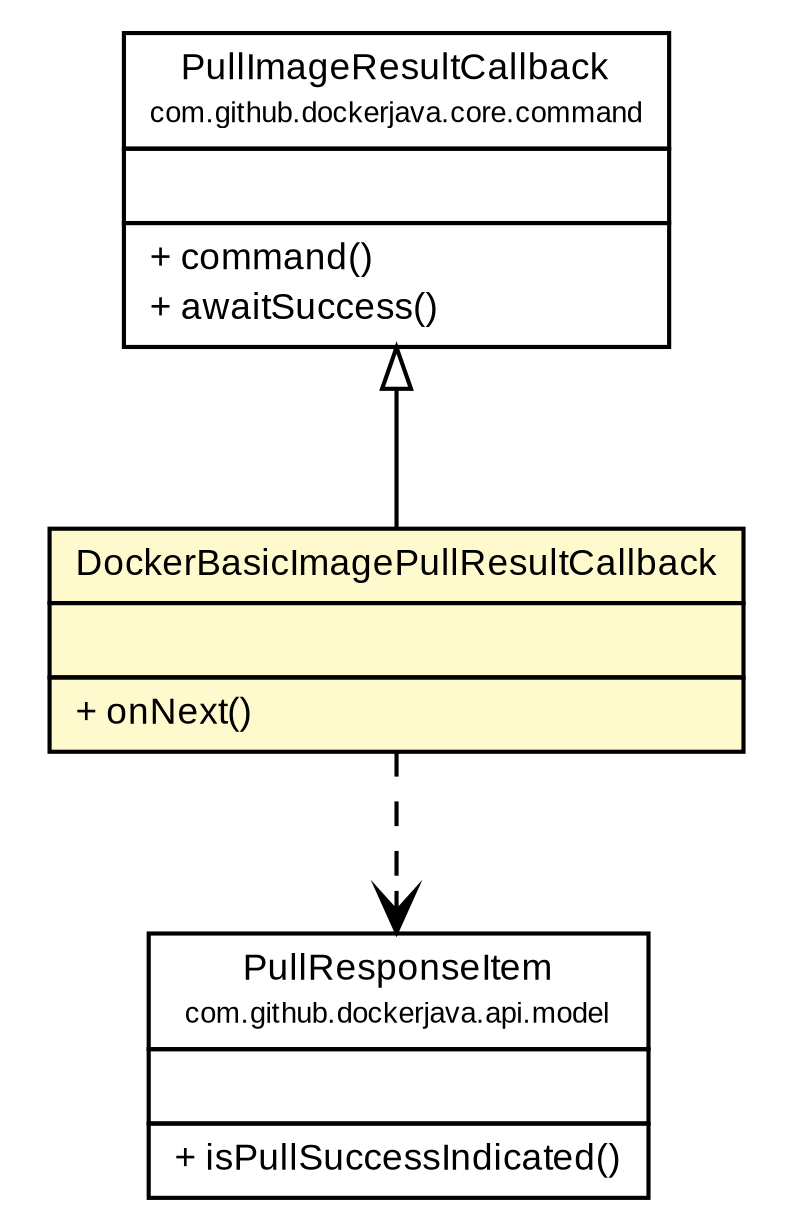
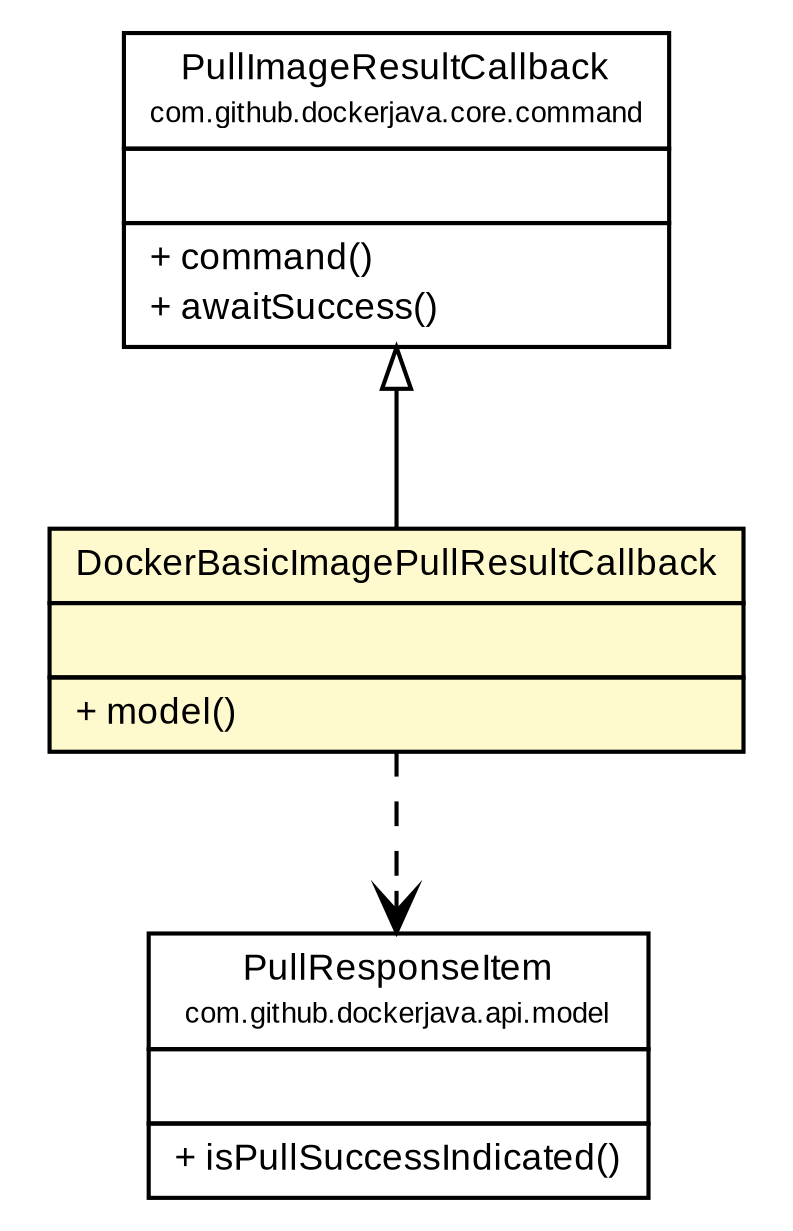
node "DockerBasicImagePullResultCallback": text "+ onNext()" -> "+ model()"
